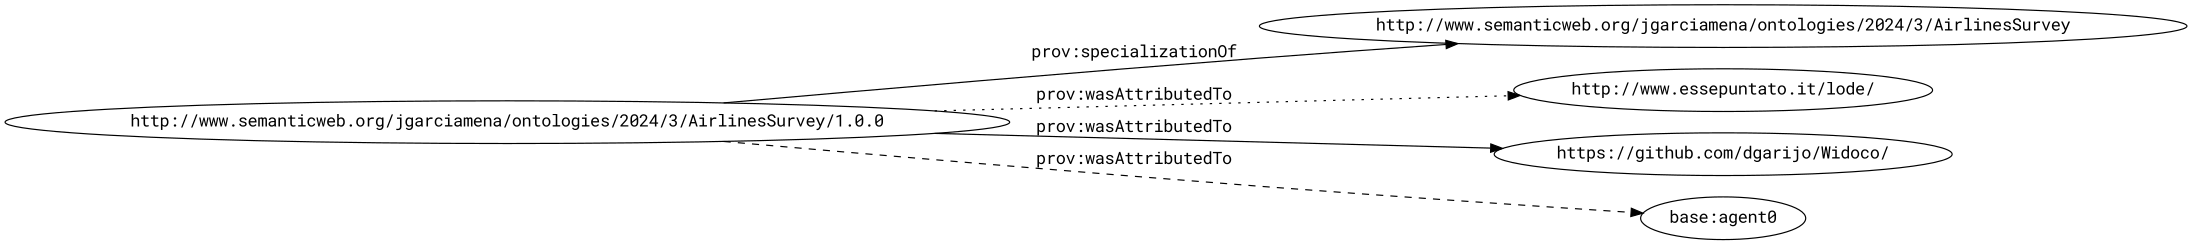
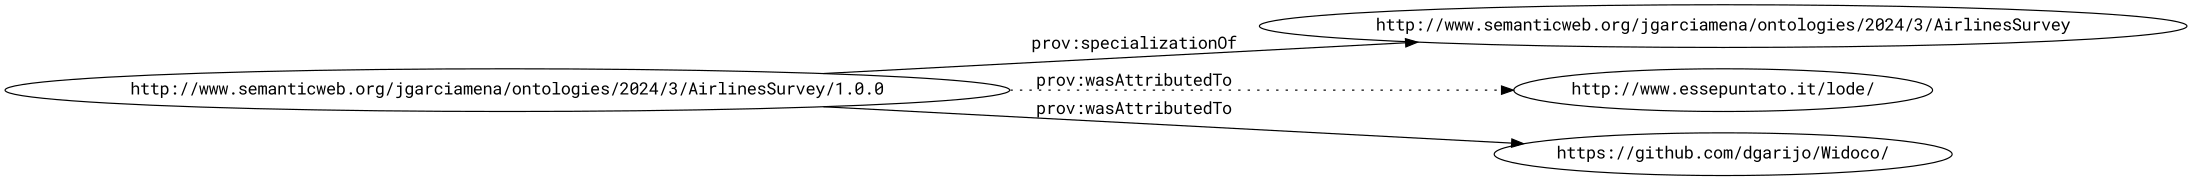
node "base:agent0": removed
